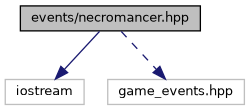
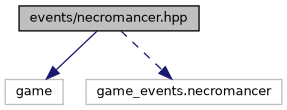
node "iostream": label "iostream" -> "game"
node "game_events.hpp": label "game_events.hpp" -> "game_events.necromancer"
